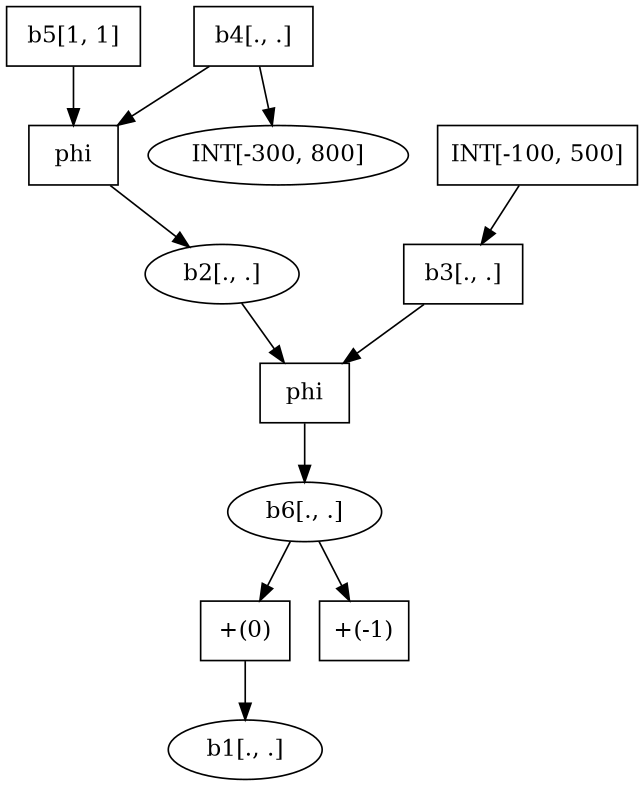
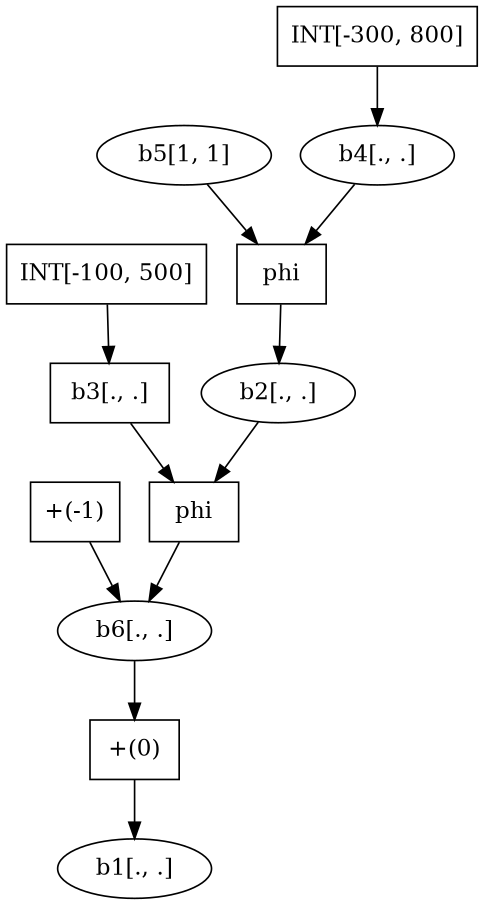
node "b5[1, 1]": shape box -> ellipse
node "b4[., .]": shape box -> ellipse
edge "b4[., .]" -> "INT[-300, 800]": reversed
node "INT[-300, 800]": shape ellipse -> box
edge "b6[., .]" -> "+(-1)": reversed
